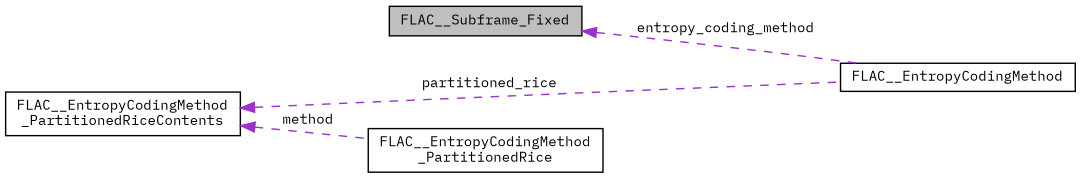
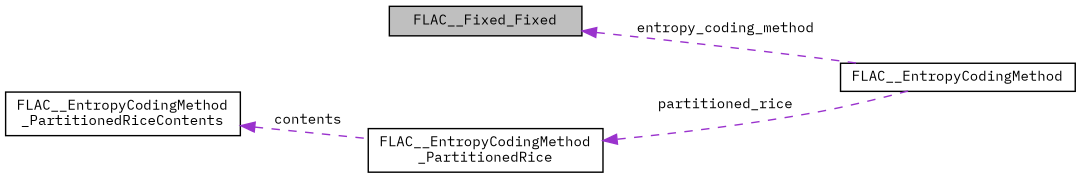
node "FLAC__Subframe_Fixed": label "FLAC__Subframe_Fixed" -> "FLAC__Fixed_Fixed"
edge "FLAC__EntropyCodingMethod" -> "FLAC__EntropyCodingMethod _PartitionedRiceContents": now "FLAC__EntropyCodingMethod" -> "FLAC__EntropyCodingMethod _PartitionedRice"
edge "FLAC__EntropyCodingMethod _PartitionedRice" -> "FLAC__EntropyCodingMethod _PartitionedRiceContents": label " method" -> " contents"
